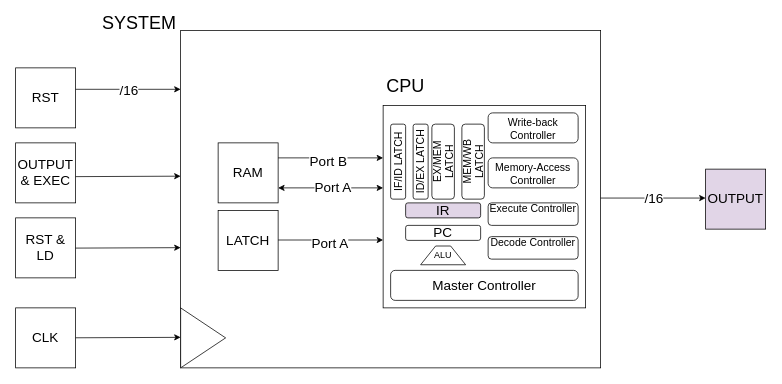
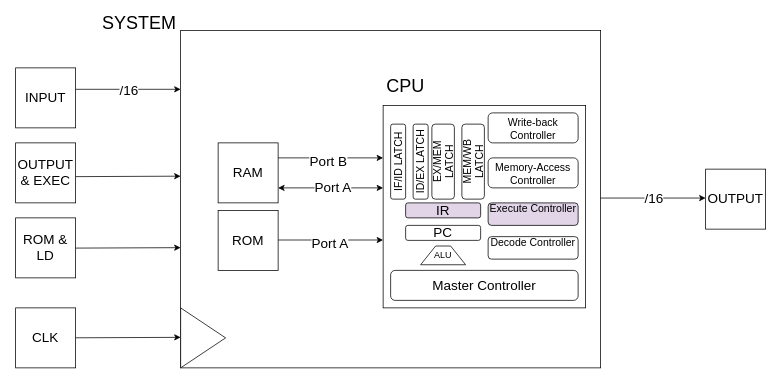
node "RST": label "RST" -> "INPUT"
node "OUTPUT": fillcolor #e1d5e7 -> #ffffff
node "Execute Controller": fillcolor #ffffff -> #e1d5e7
node "LATCH": label "LATCH" -> "ROM"
node "RST & LD": label "RST & LD" -> "ROM & LD"
